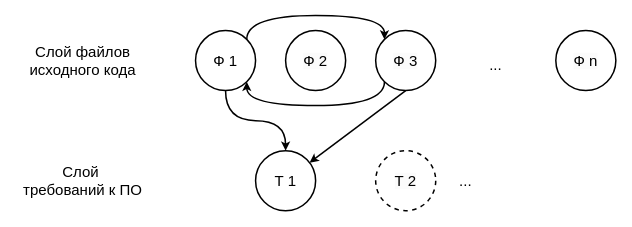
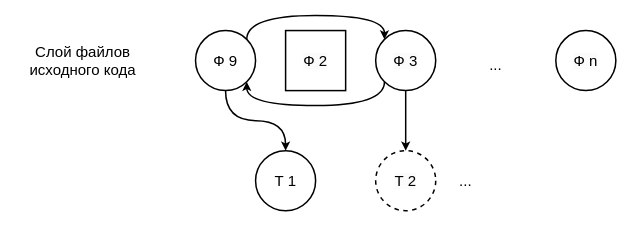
node "Ф 1": label "Ф 1" -> "Ф 9"
node "Ф 2": shape ellipse -> rectangle
edge "Ф 3" -> "Т 1": now "Ф 3" -> "Т 2"
node "Слой требований к ПО": removed
